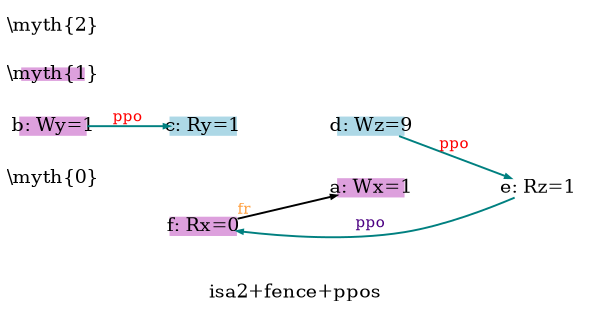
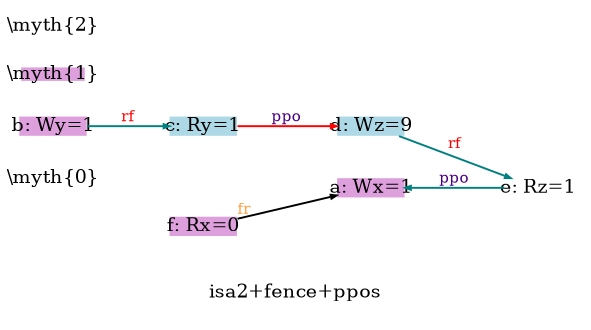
edge "b: Wy=1" -> "c: Ry=1": label "ppo" -> "rf"
edge "c: Ry=1" -> "d: Wz=9": added, label "ppo"
edge "d: Wz=9" -> "e: Rz=1": label "ppo" -> "rf"
edge "e: Rz=1" -> "f: Rx=0": now "e: Rz=1" -> "a: Wx=1"
